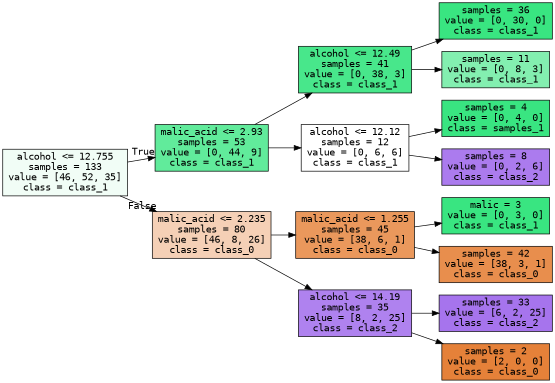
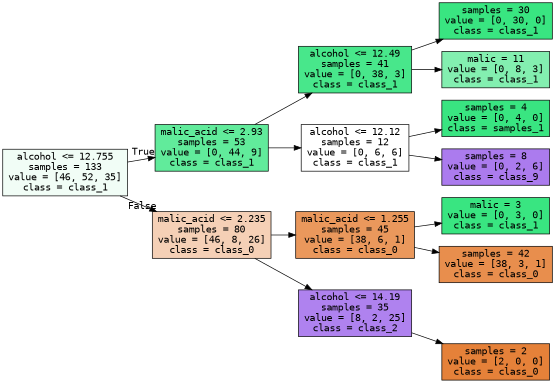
node "samples = 36 value = [0, 30, 0] class = class_1": label "samples = 36 value = [0, 30, 0] class = class_1" -> "samples = 30 value = [0, 30, 0] class = class_1"
node "samples = 11 value = [0, 8, 3] class = class_1": label "samples = 11 value = [0, 8, 3] class = class_1" -> "malic = 11 value = [0, 8, 3] class = class_1"
node "samples = 8 value = [0, 2, 6] class = class_2": label "samples = 8 value = [0, 2, 6] class = class_2" -> "samples = 8 value = [0, 2, 6] class = class_9"
node "samples = 33 value = [6, 2, 25] class = class_2": removed
